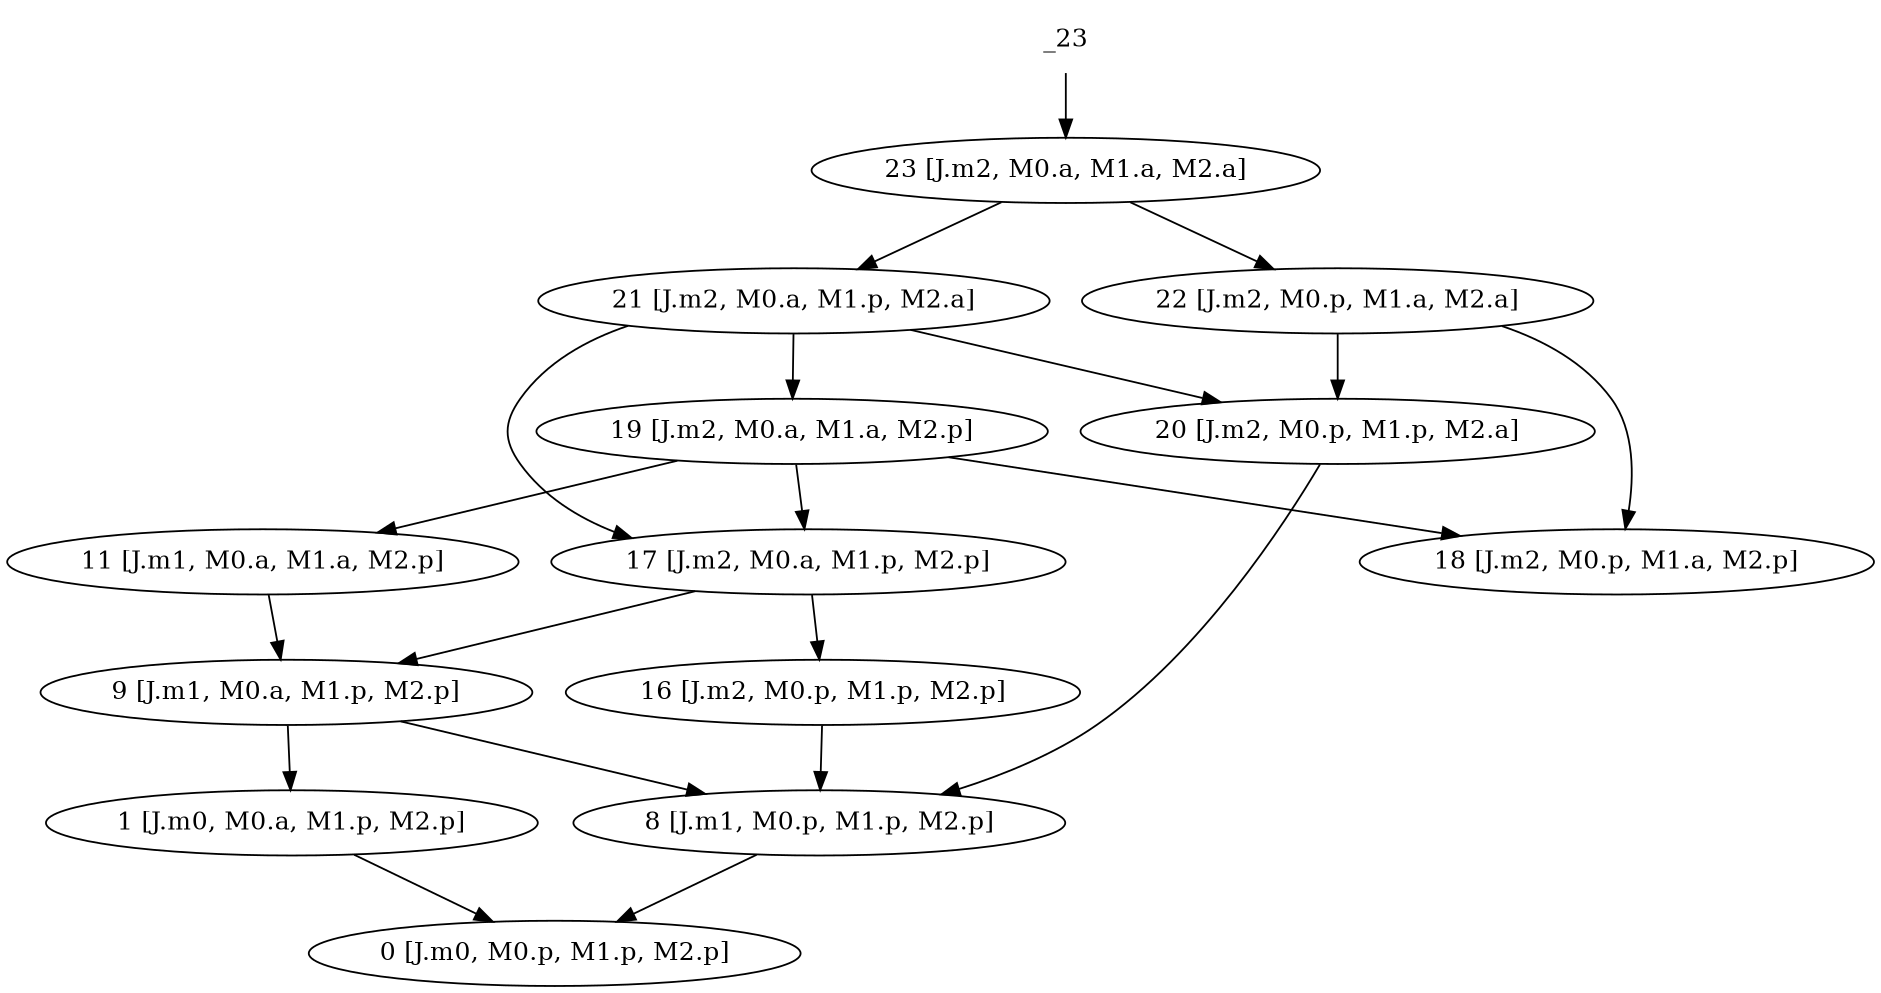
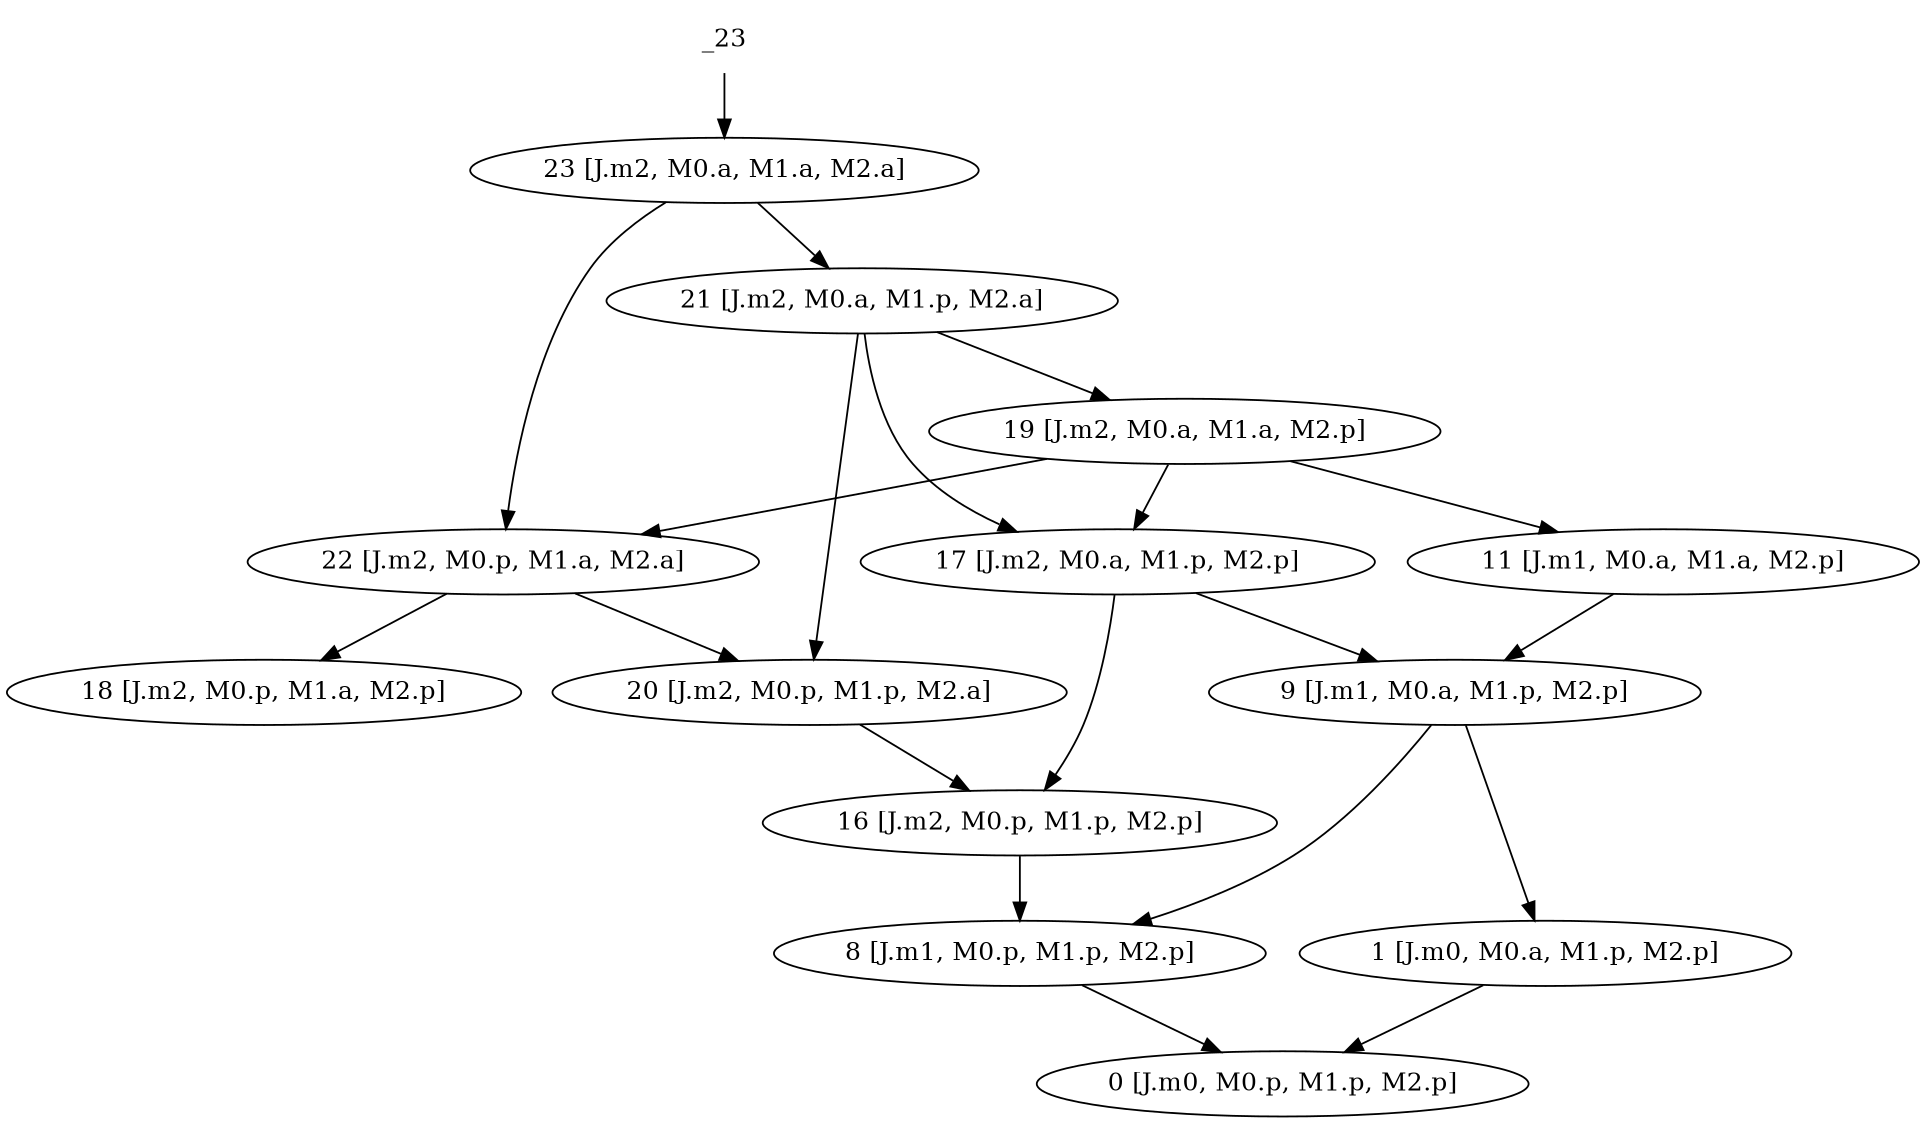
edge "19 [J.m2, M0.a, M1.a, M2.p]" -> "18 [J.m2, M0.p, M1.a, M2.p]": now "19 [J.m2, M0.a, M1.a, M2.p]" -> "22 [J.m2, M0.p, M1.a, M2.a]"
edge "20 [J.m2, M0.p, M1.p, M2.a]" -> "8 [J.m1, M0.p, M1.p, M2.p]": now "20 [J.m2, M0.p, M1.p, M2.a]" -> "16 [J.m2, M0.p, M1.p, M2.p]"
